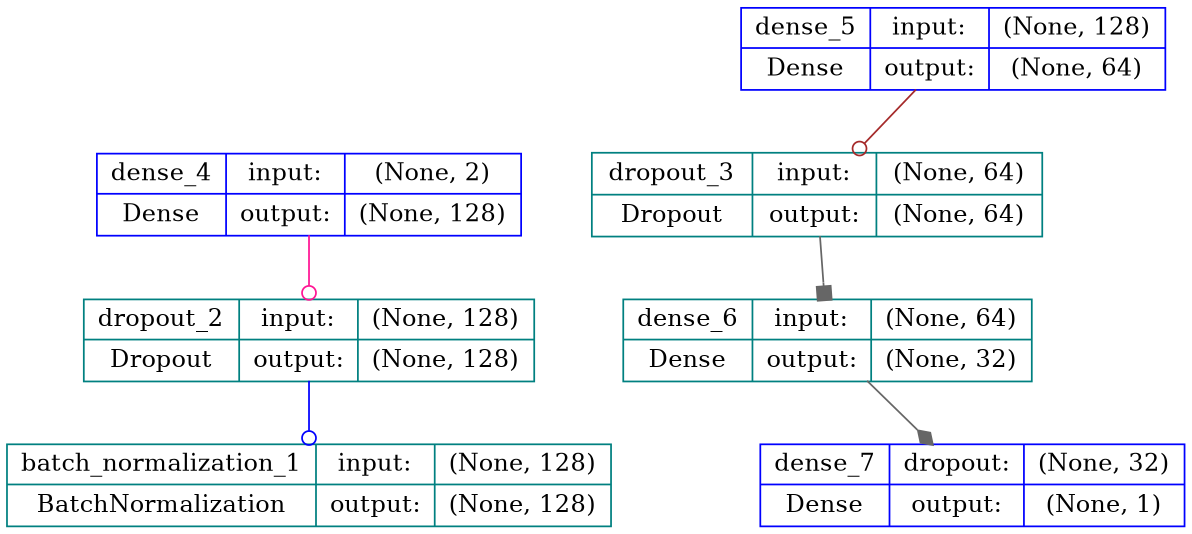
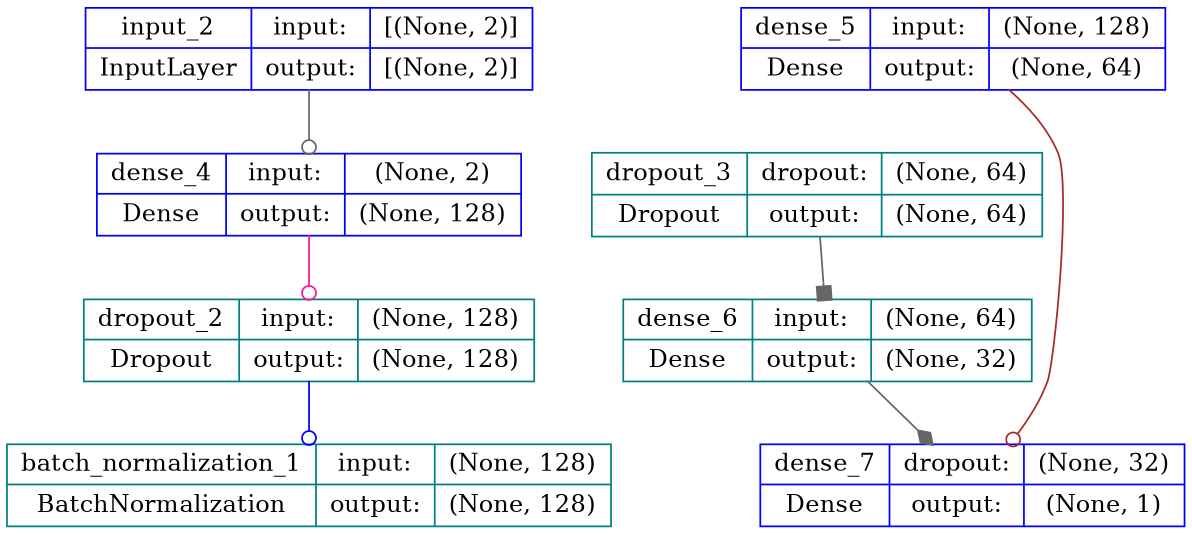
node "input_2": added
edge "dense_5" -> "dropout_3": now "dense_5" -> "dense_7"
node "dropout_3": text "input:" -> "dropout:"
